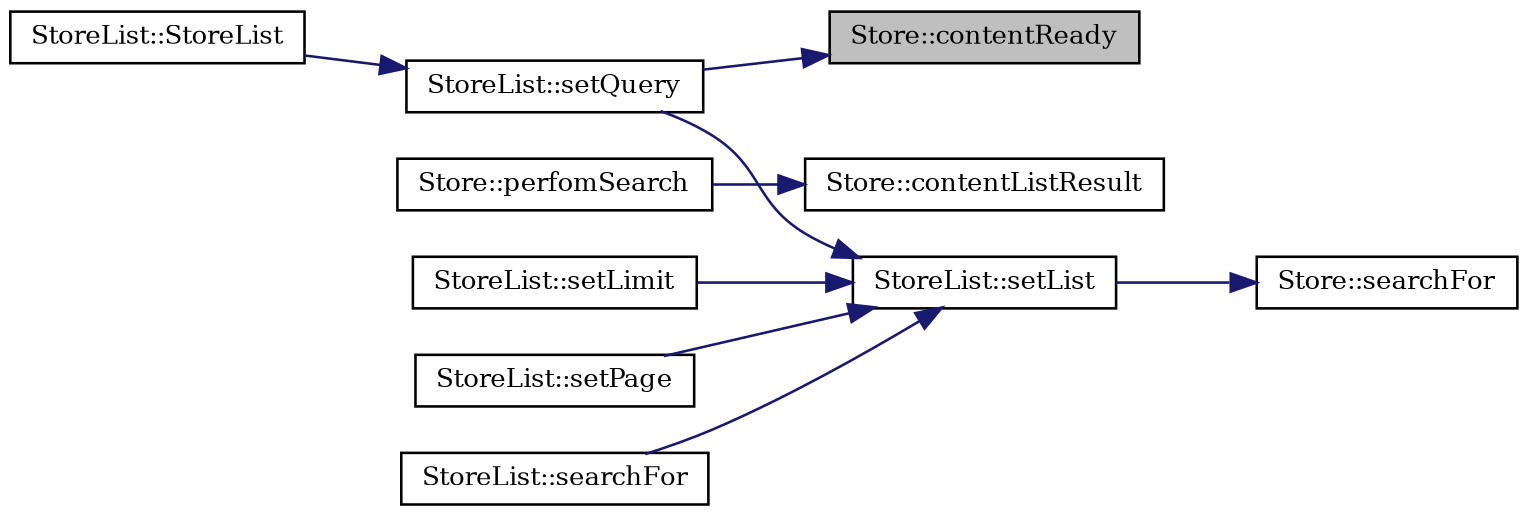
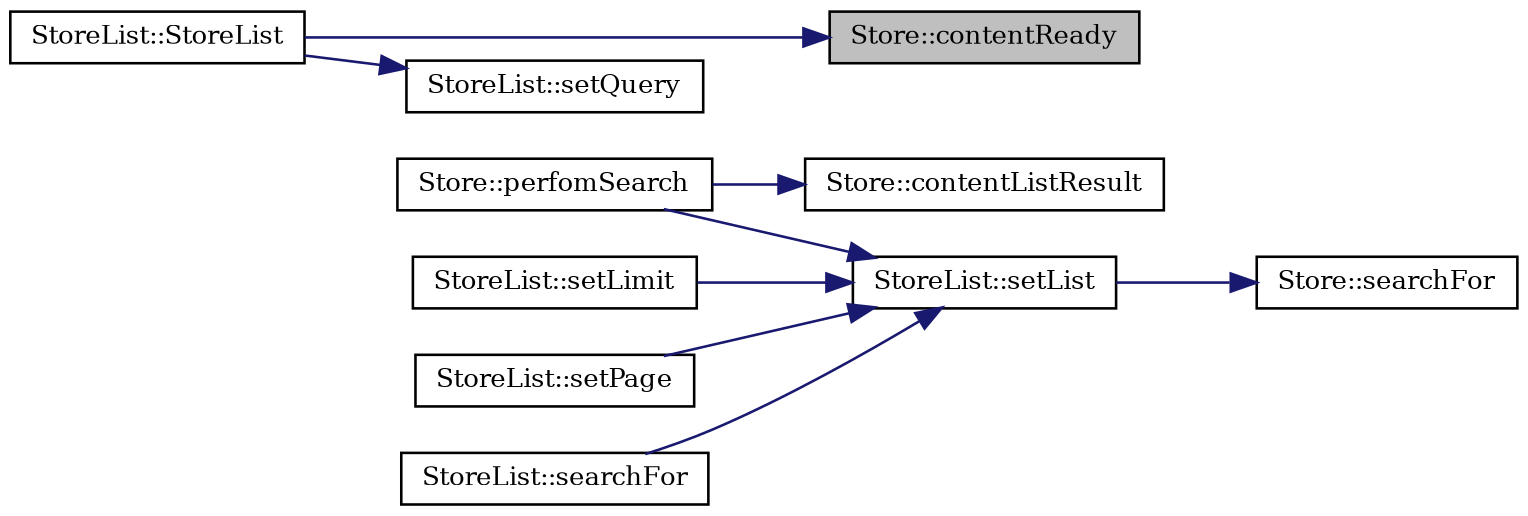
edge "StoreList::setQuery" -> "Store::contentReady": now "StoreList::StoreList" -> "Store::contentReady"
edge "StoreList::setQuery" -> "StoreList::setList": now "Store::perfomSearch" -> "StoreList::setList"
